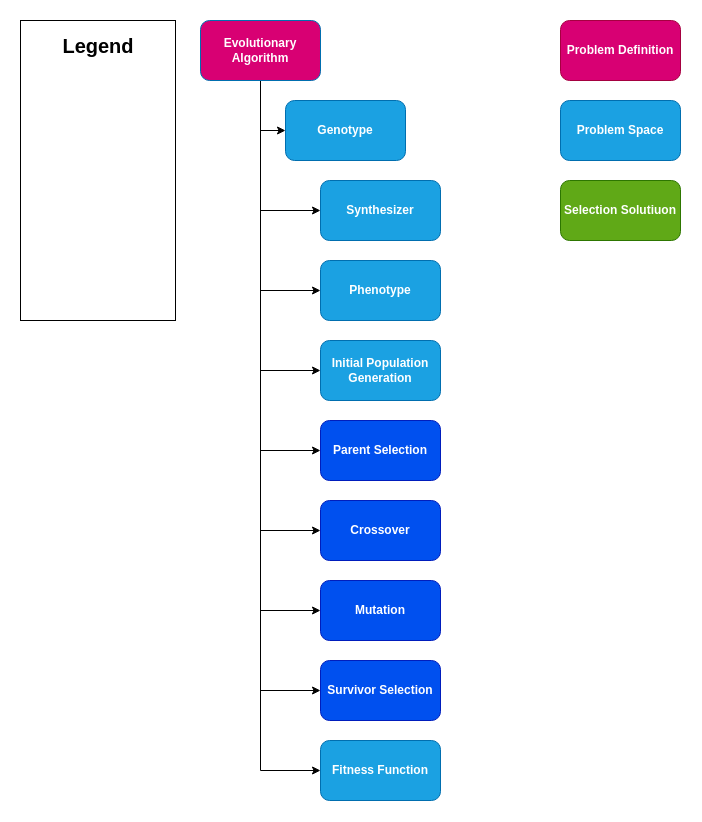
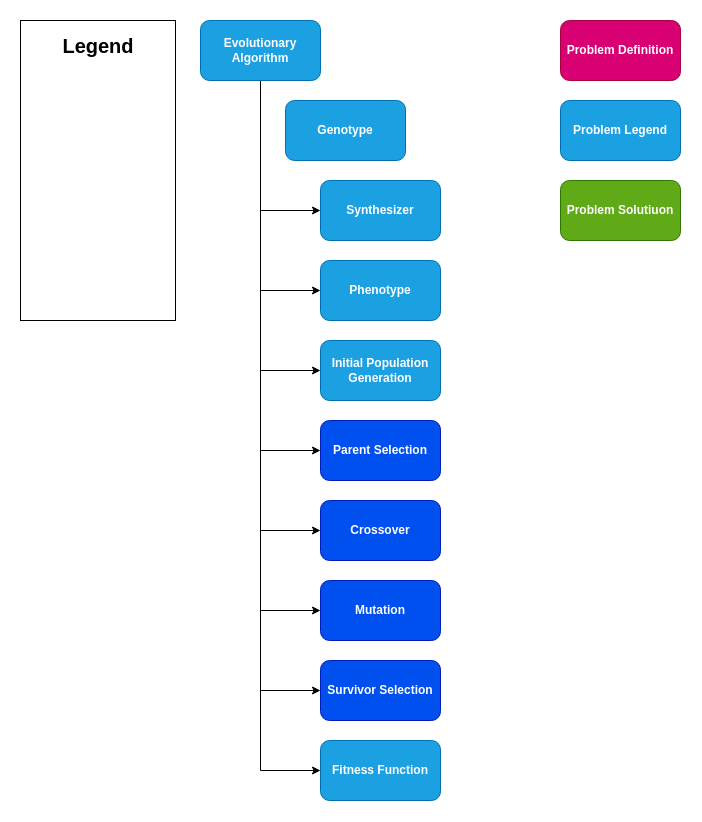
node "Evolutionary Algorithm": fillcolor #d80073 -> #1ba1e2
edge "Evolutionary Algorithm" -> "Genotype": removed
node "Problem Space": label "Problem Space" -> "Problem Legend"
node "Selection Solutiuon": label "Selection Solutiuon" -> "Problem Solutiuon"
